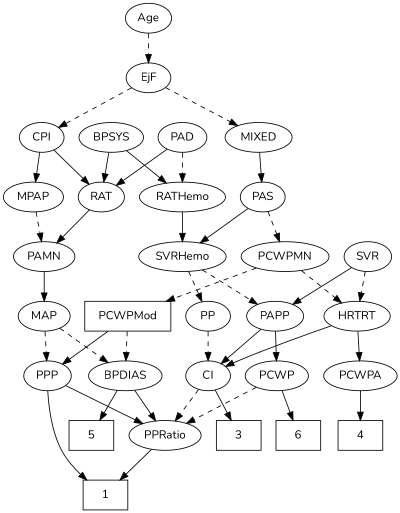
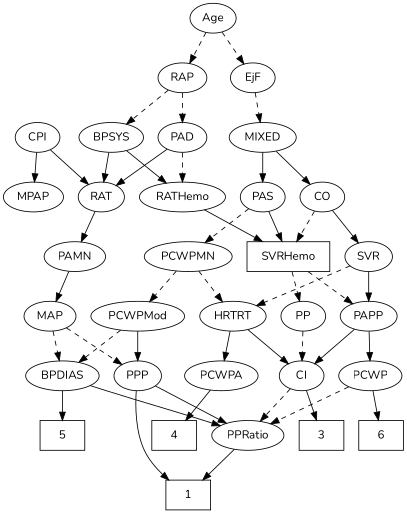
node "RAP": added
edge "EjF" -> "CPI": removed
node "CO": added
edge "MPAP" -> "PAMN": removed
node "SVRHemo": shape ellipse -> box
node "PCWPMod": shape box -> ellipse
